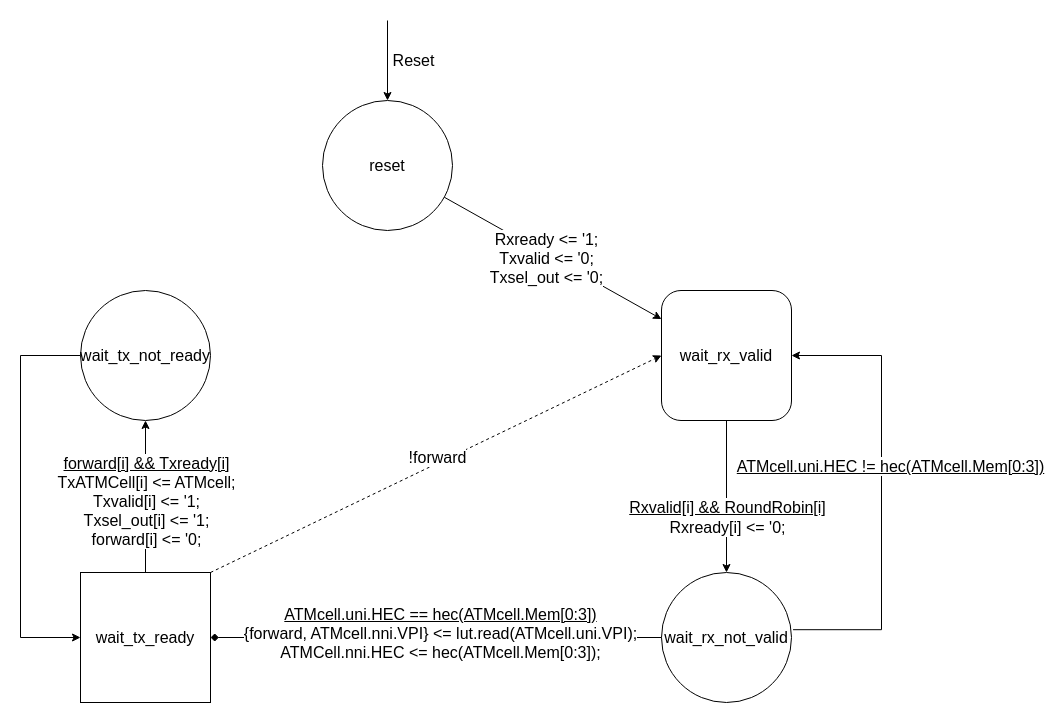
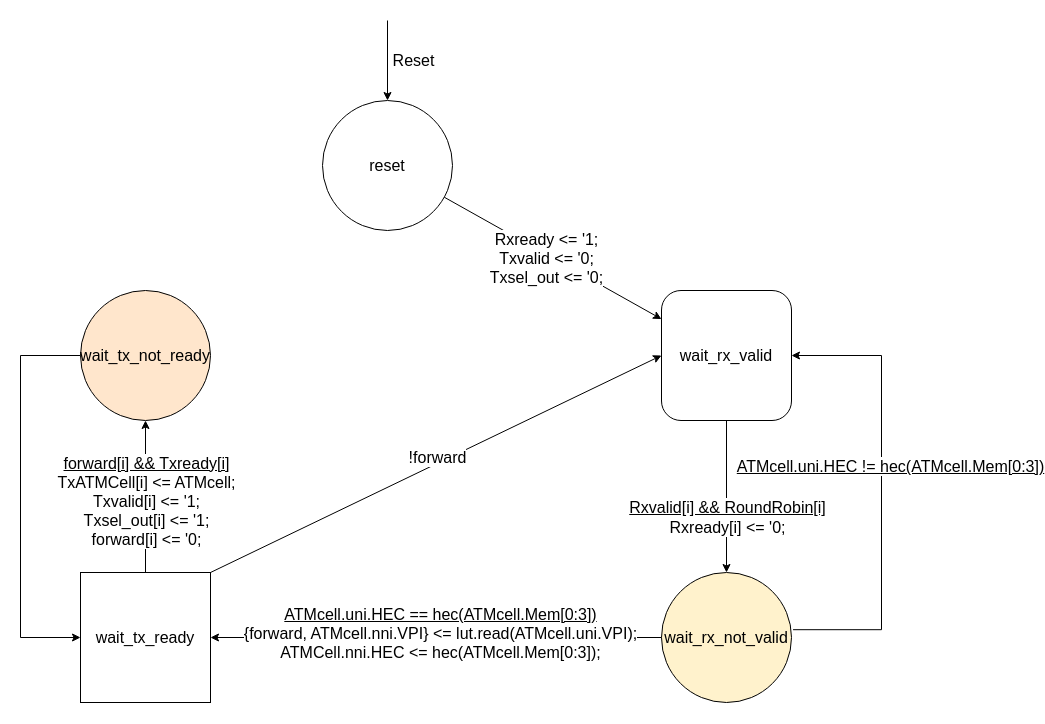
node "wait_tx_not_ready": fillcolor #ffffff -> #ffe6cc
edge "wait_tx_ready" -> "wait_rx_valid": style dashed -> solid
edge "wait_rx_not_valid" -> "wait_tx_ready": arrowhead diamond -> classic
node "wait_rx_not_valid": fillcolor #ffffff -> #fff2cc
